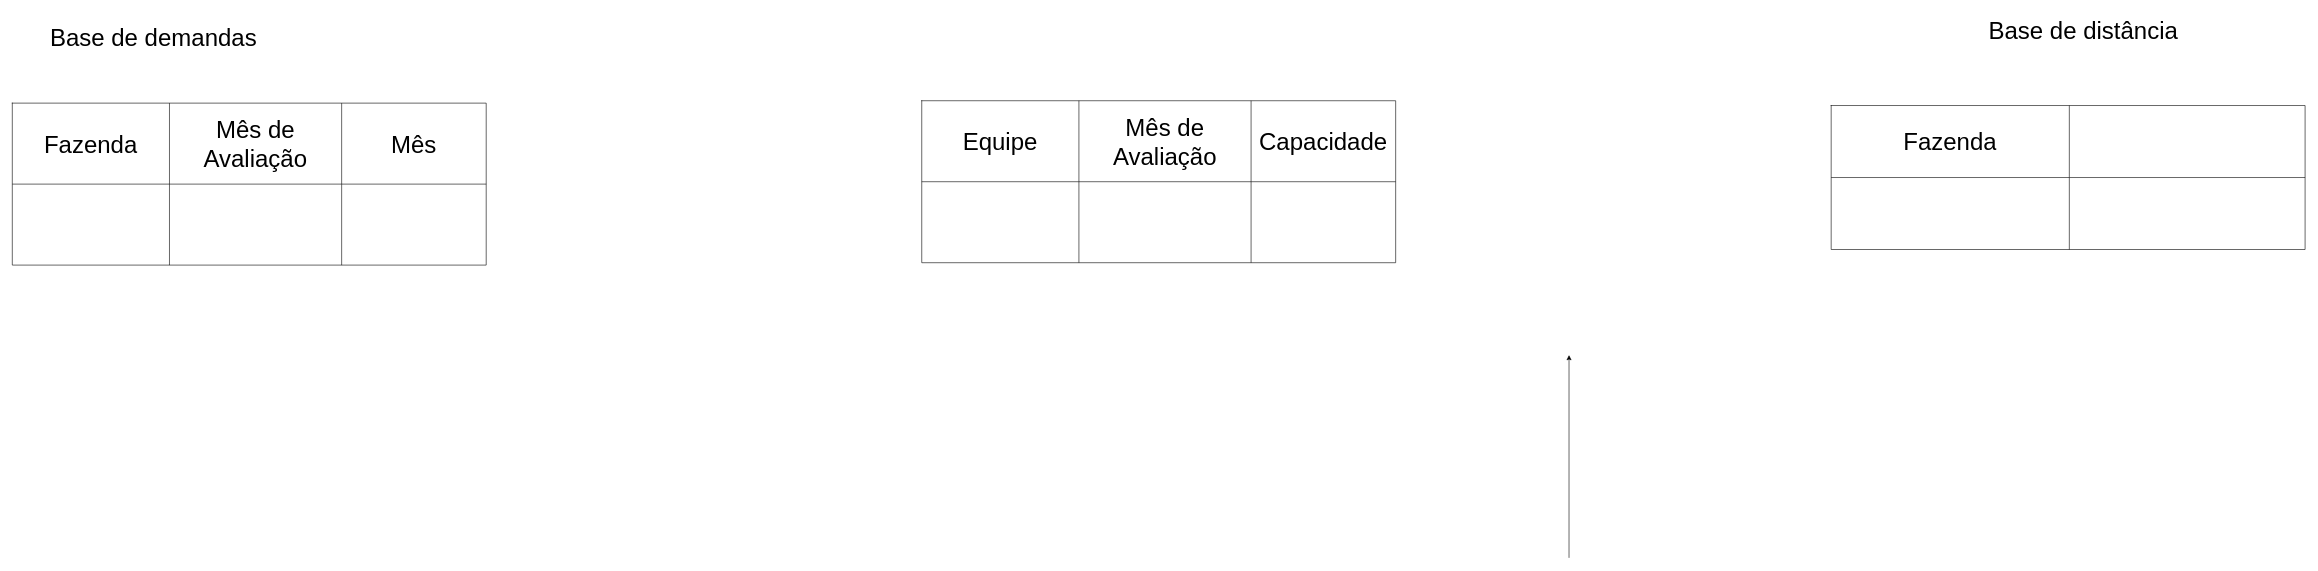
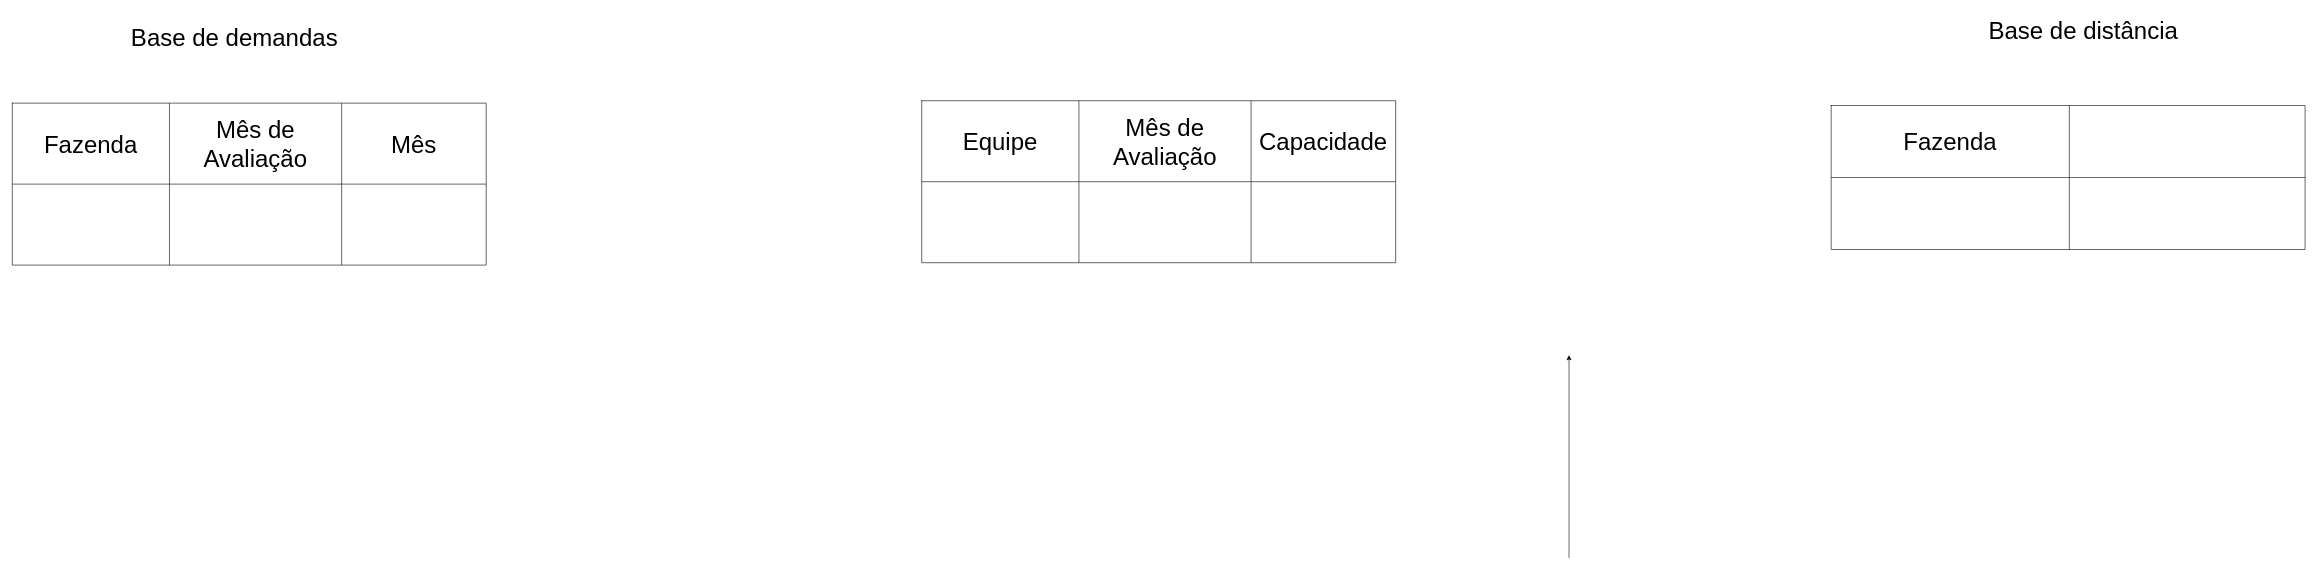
node "Base de demandas": moved (153, 37) -> (234, 37)
